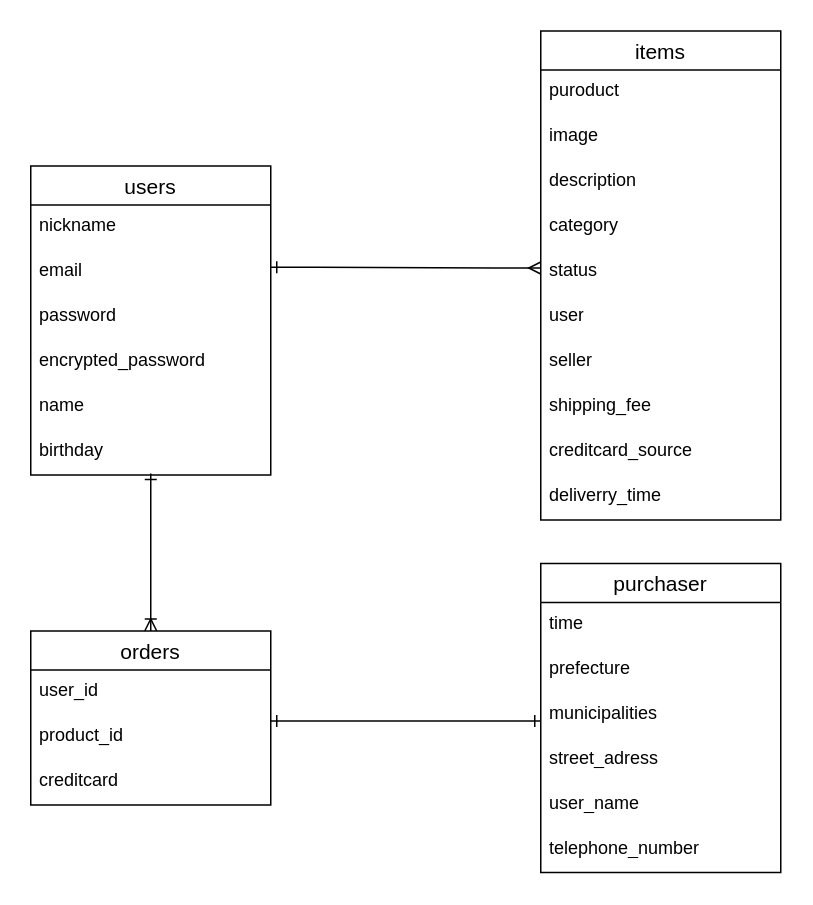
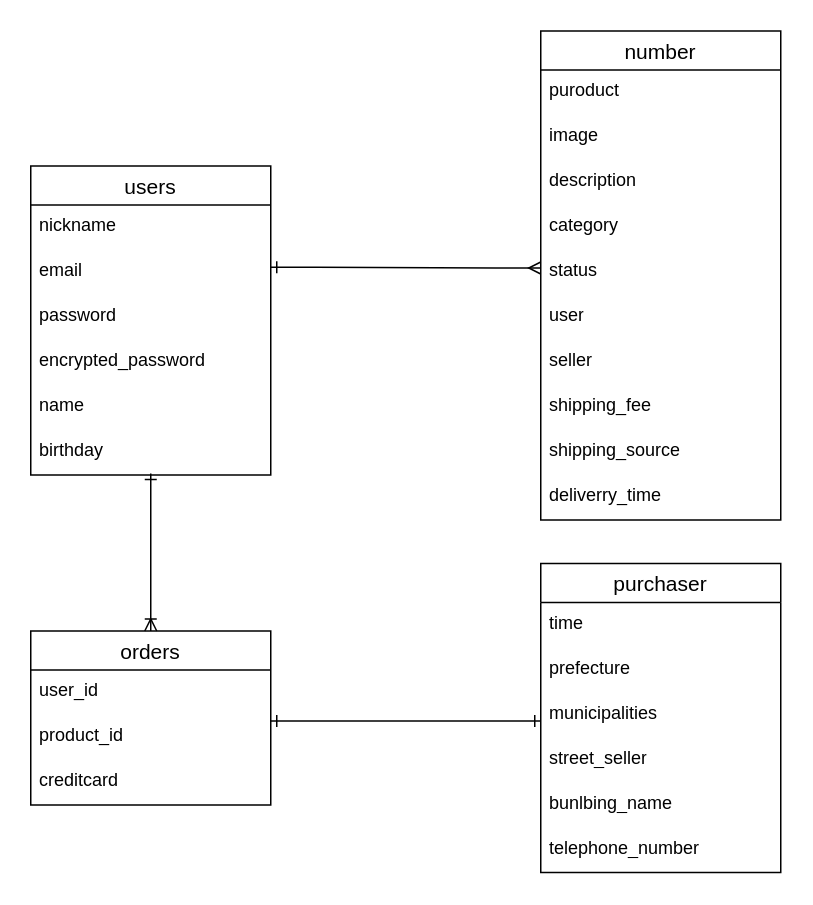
node "items": label "items" -> "number"
node "creditcard_source": label "creditcard_source" -> "shipping_source"
node "street_adress": label "street_adress" -> "street_seller"
node "user_name": label "user_name" -> "bunlbing_name"
